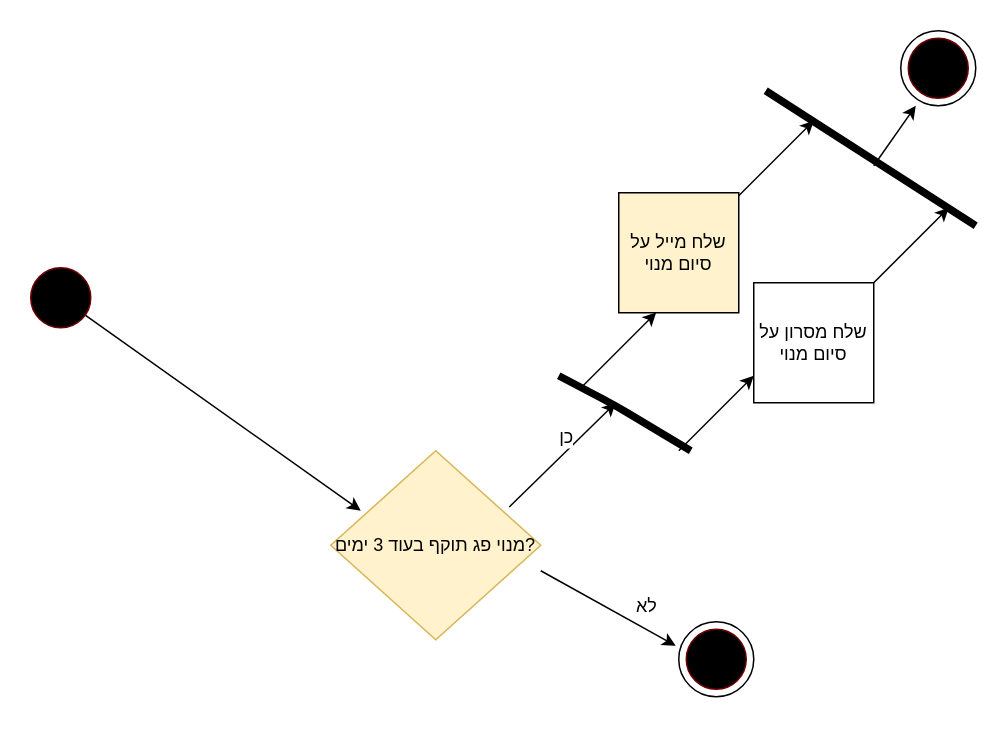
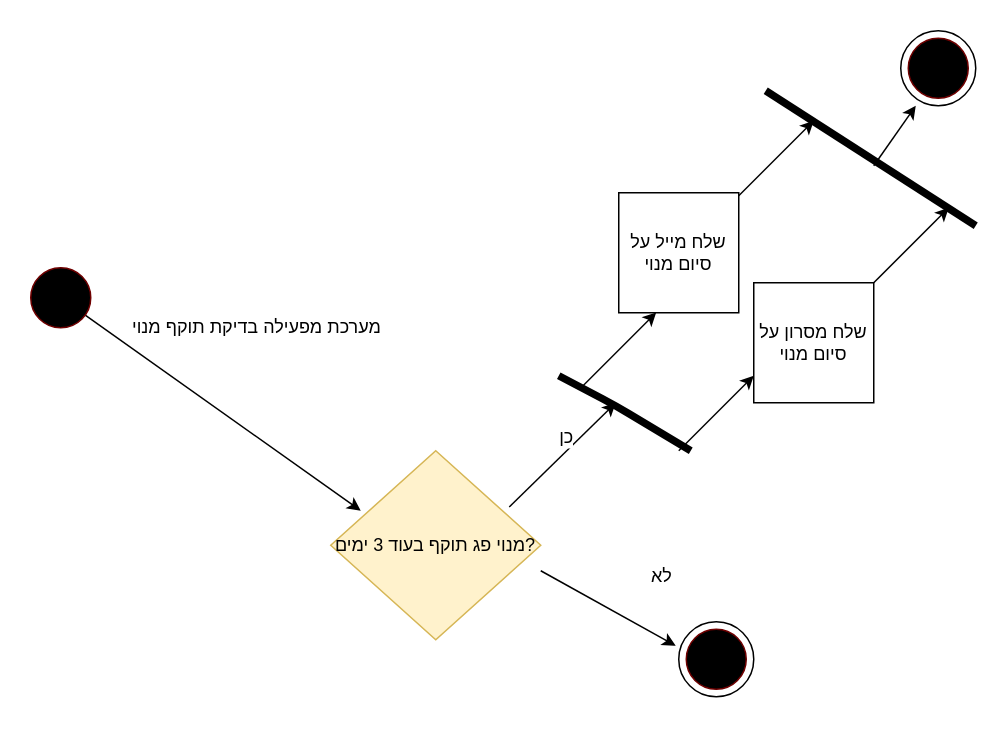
node "שלח מייל על סיום מנוי": fillcolor #fff2cc -> #ffffff
node "מערכת מפעילה בדיקת תוקף מנוי": added
node "לא": moved (656, 607) -> (671, 577)
